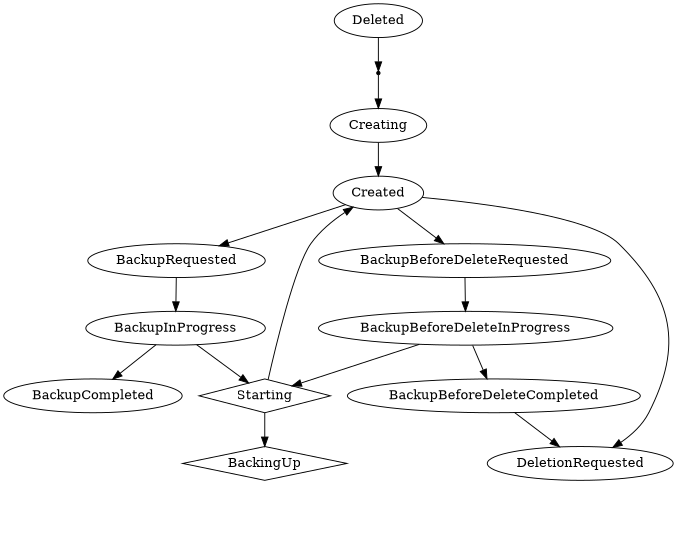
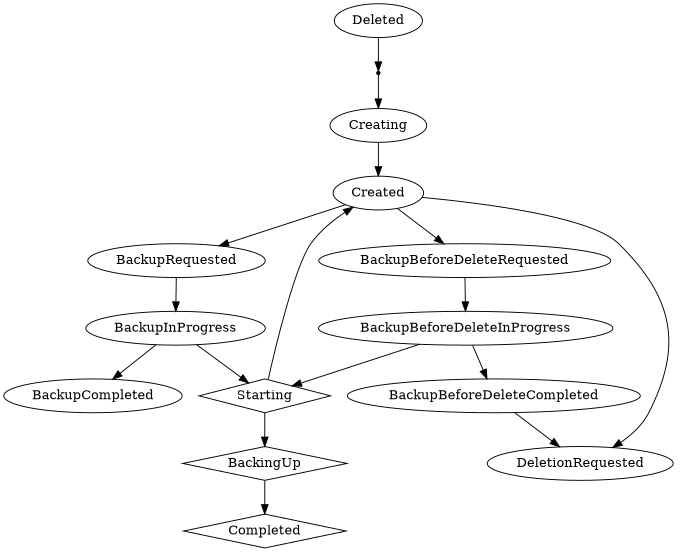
node "Completed": added
